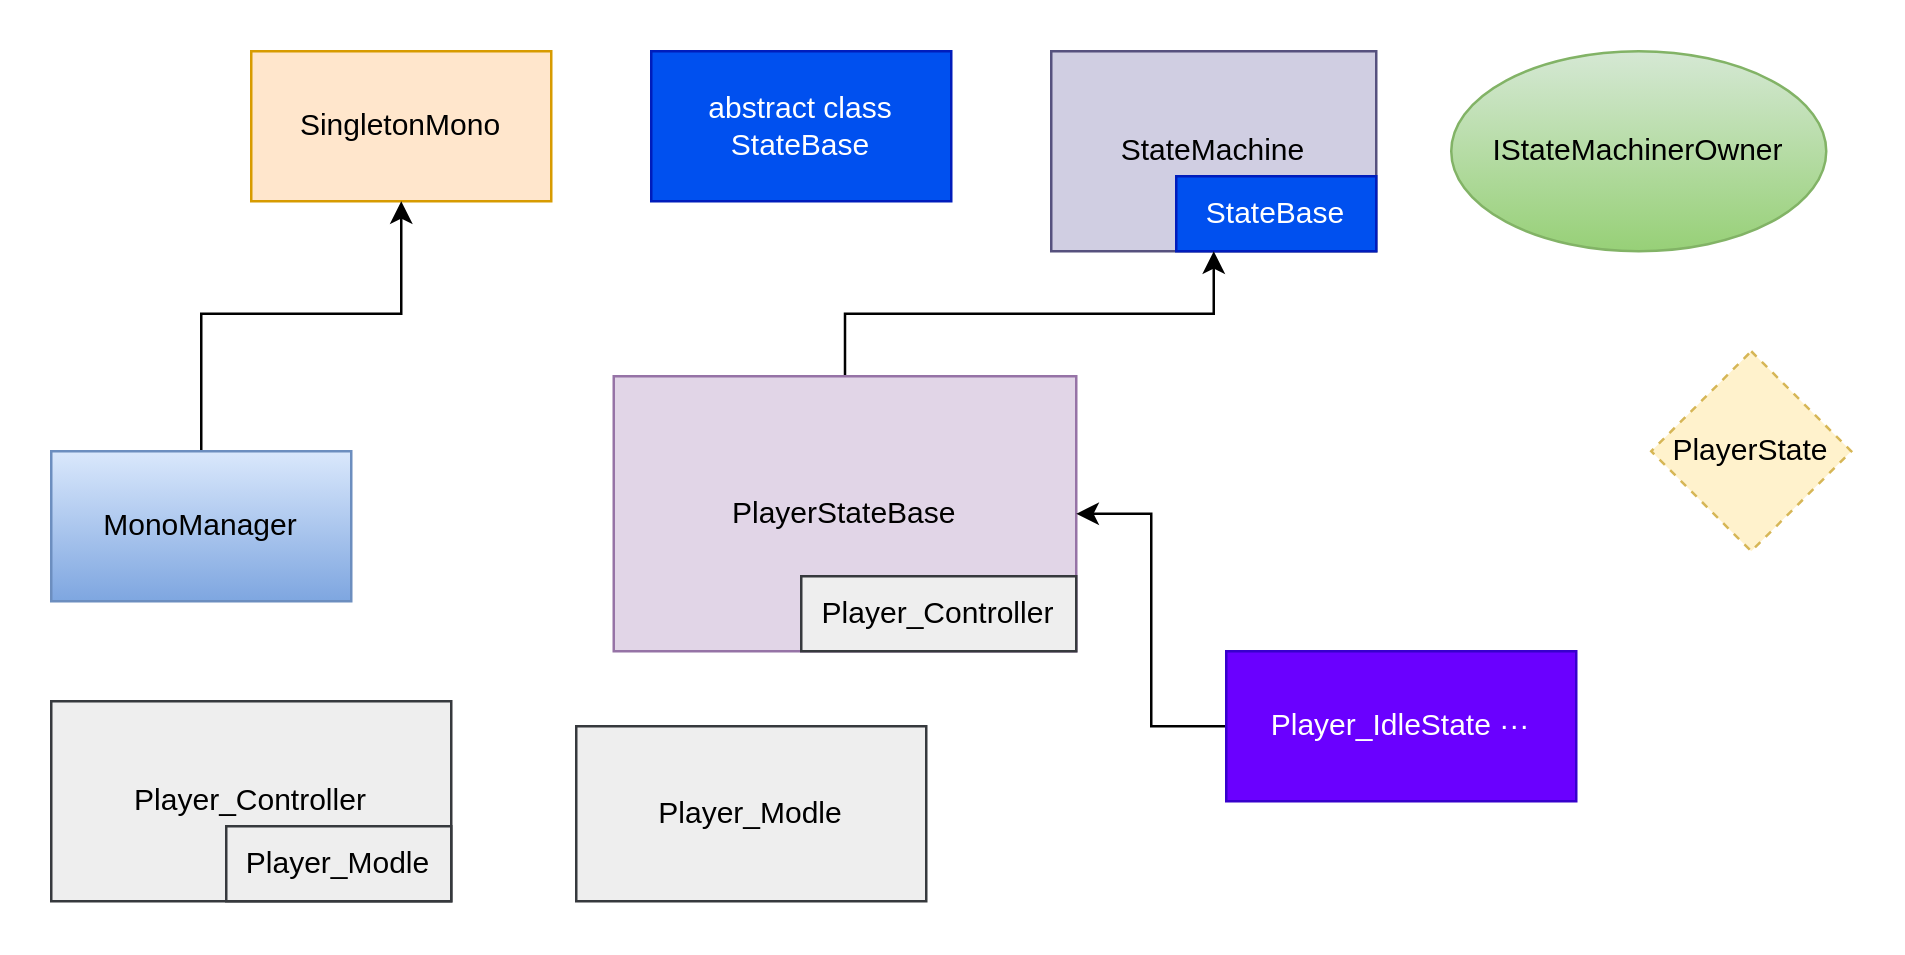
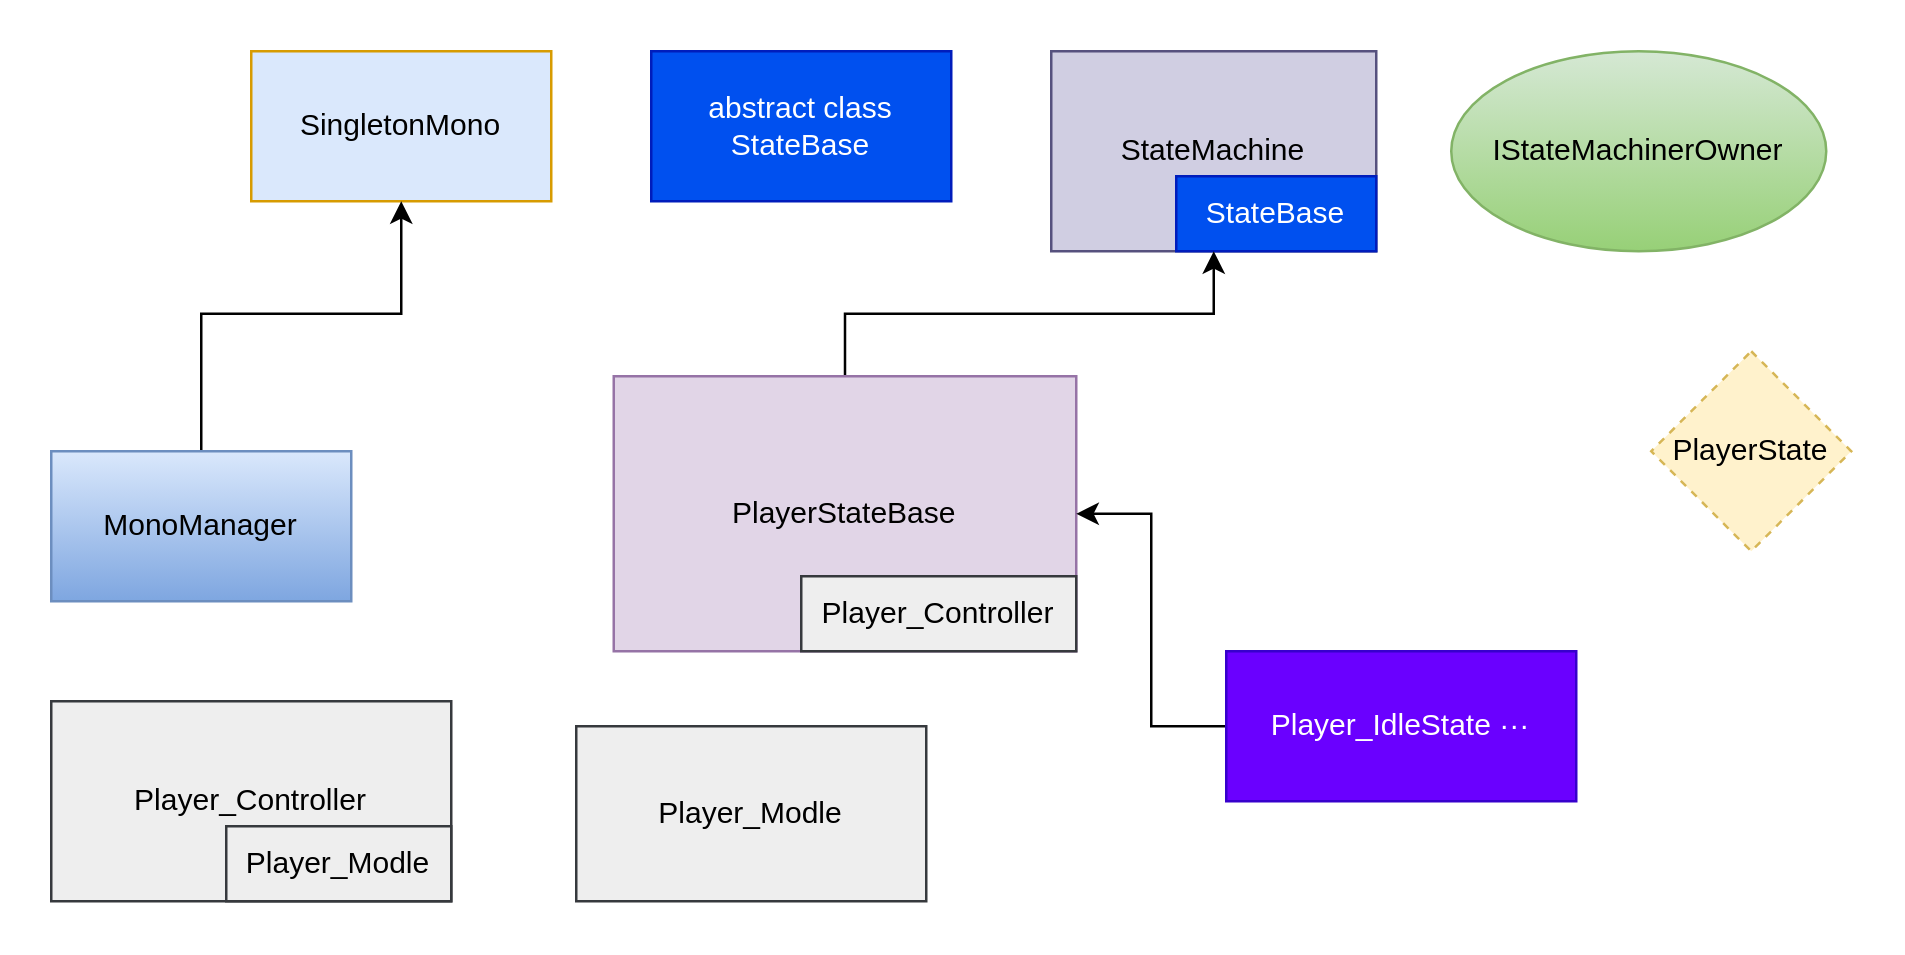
node "SingletonMono": fillcolor #ffe6cc -> #dae8fc
